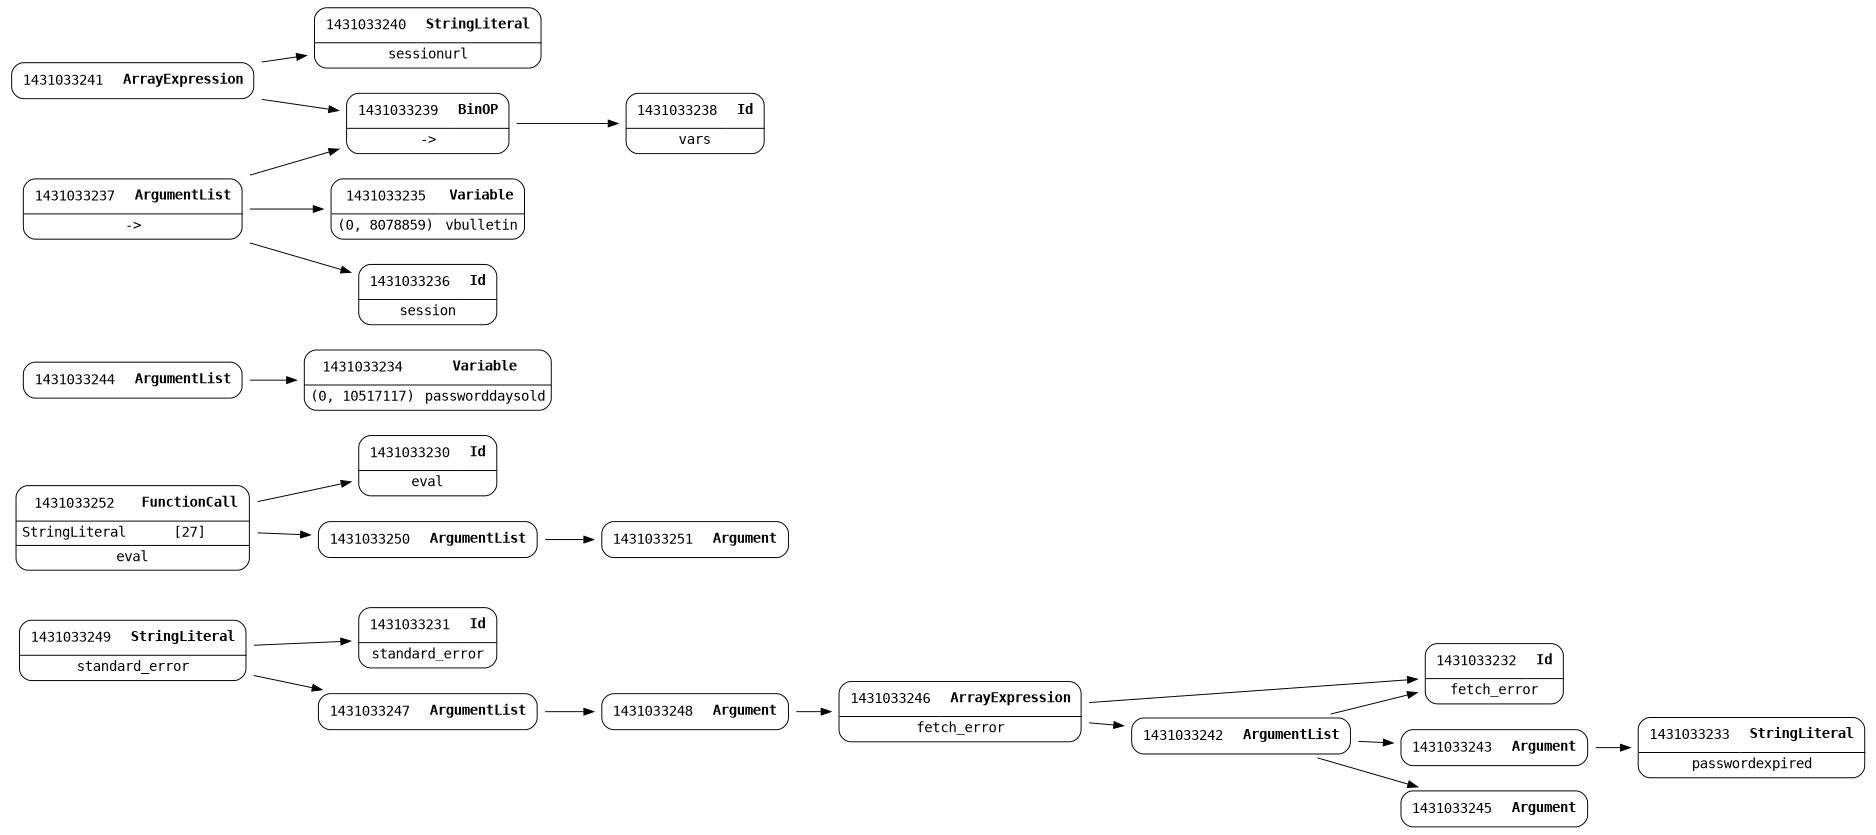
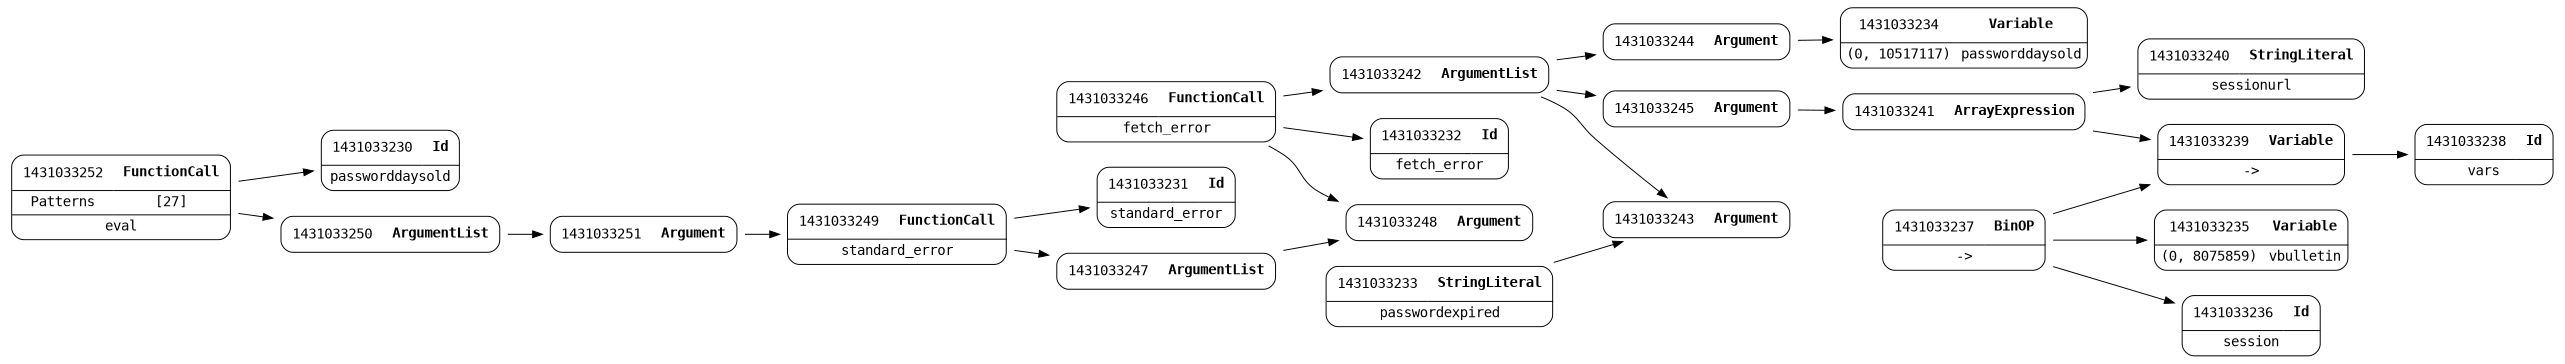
node "1431033239": text "BinOP" -> "Variable"
edge "1431033245" -> "1431033241": added
node "1431033237": text "ArgumentList" -> "BinOP"
node "1431033235": text "(0, 8078859)" -> "(0, 8075859)"
edge "1431033251" -> "1431033249": added
node "1431033244": text "ArgumentList" -> "Argument"
node "1431033230": text "eval" -> "passworddaysold"
node "1431033252": text "StringLiteral" -> "Patterns"
node "1431033249": text "StringLiteral" -> "FunctionCall"
node "1431033246": text "ArrayExpression" -> "FunctionCall"
edge "1431033242" -> "1431033232": now "1431033242" -> "1431033244"
edge "1431033248" -> "1431033246": reversed
edge "1431033243" -> "1431033233": reversed
